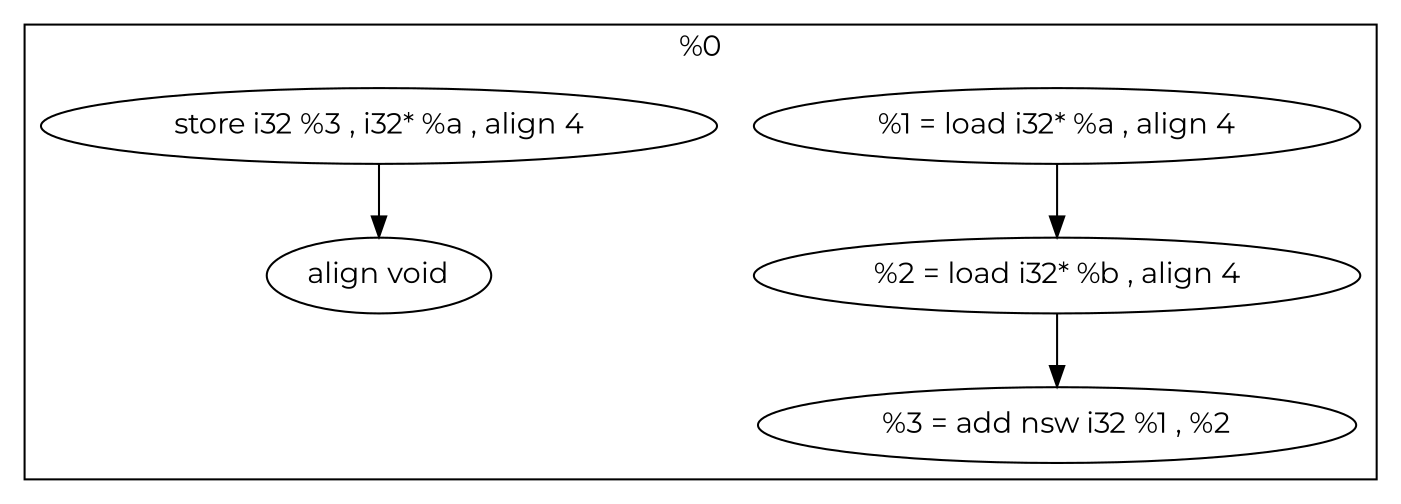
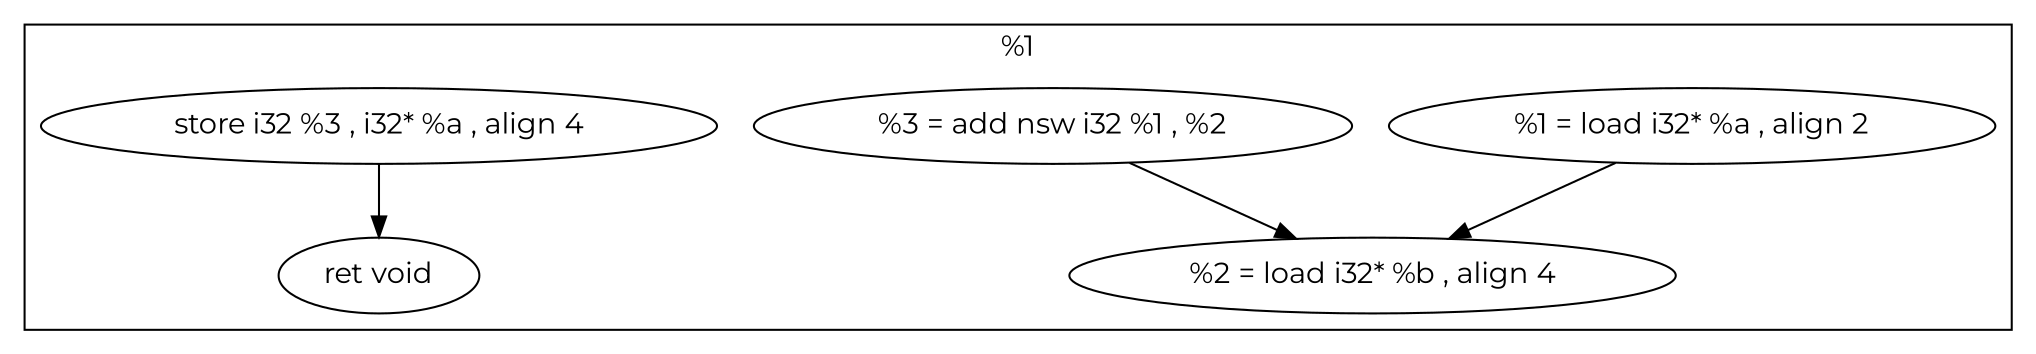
cluster "%0": label "%0" -> "%1"
node "%1 = load i32* %a , align 4": label "%1 = load i32* %a , align 4" -> "%1 = load i32* %a , align 2"
node "align void": label "align void" -> "ret void"
edge "%2 = load i32* %b , align 4" -> "%3 = add nsw i32 %1 , %2": reversed
